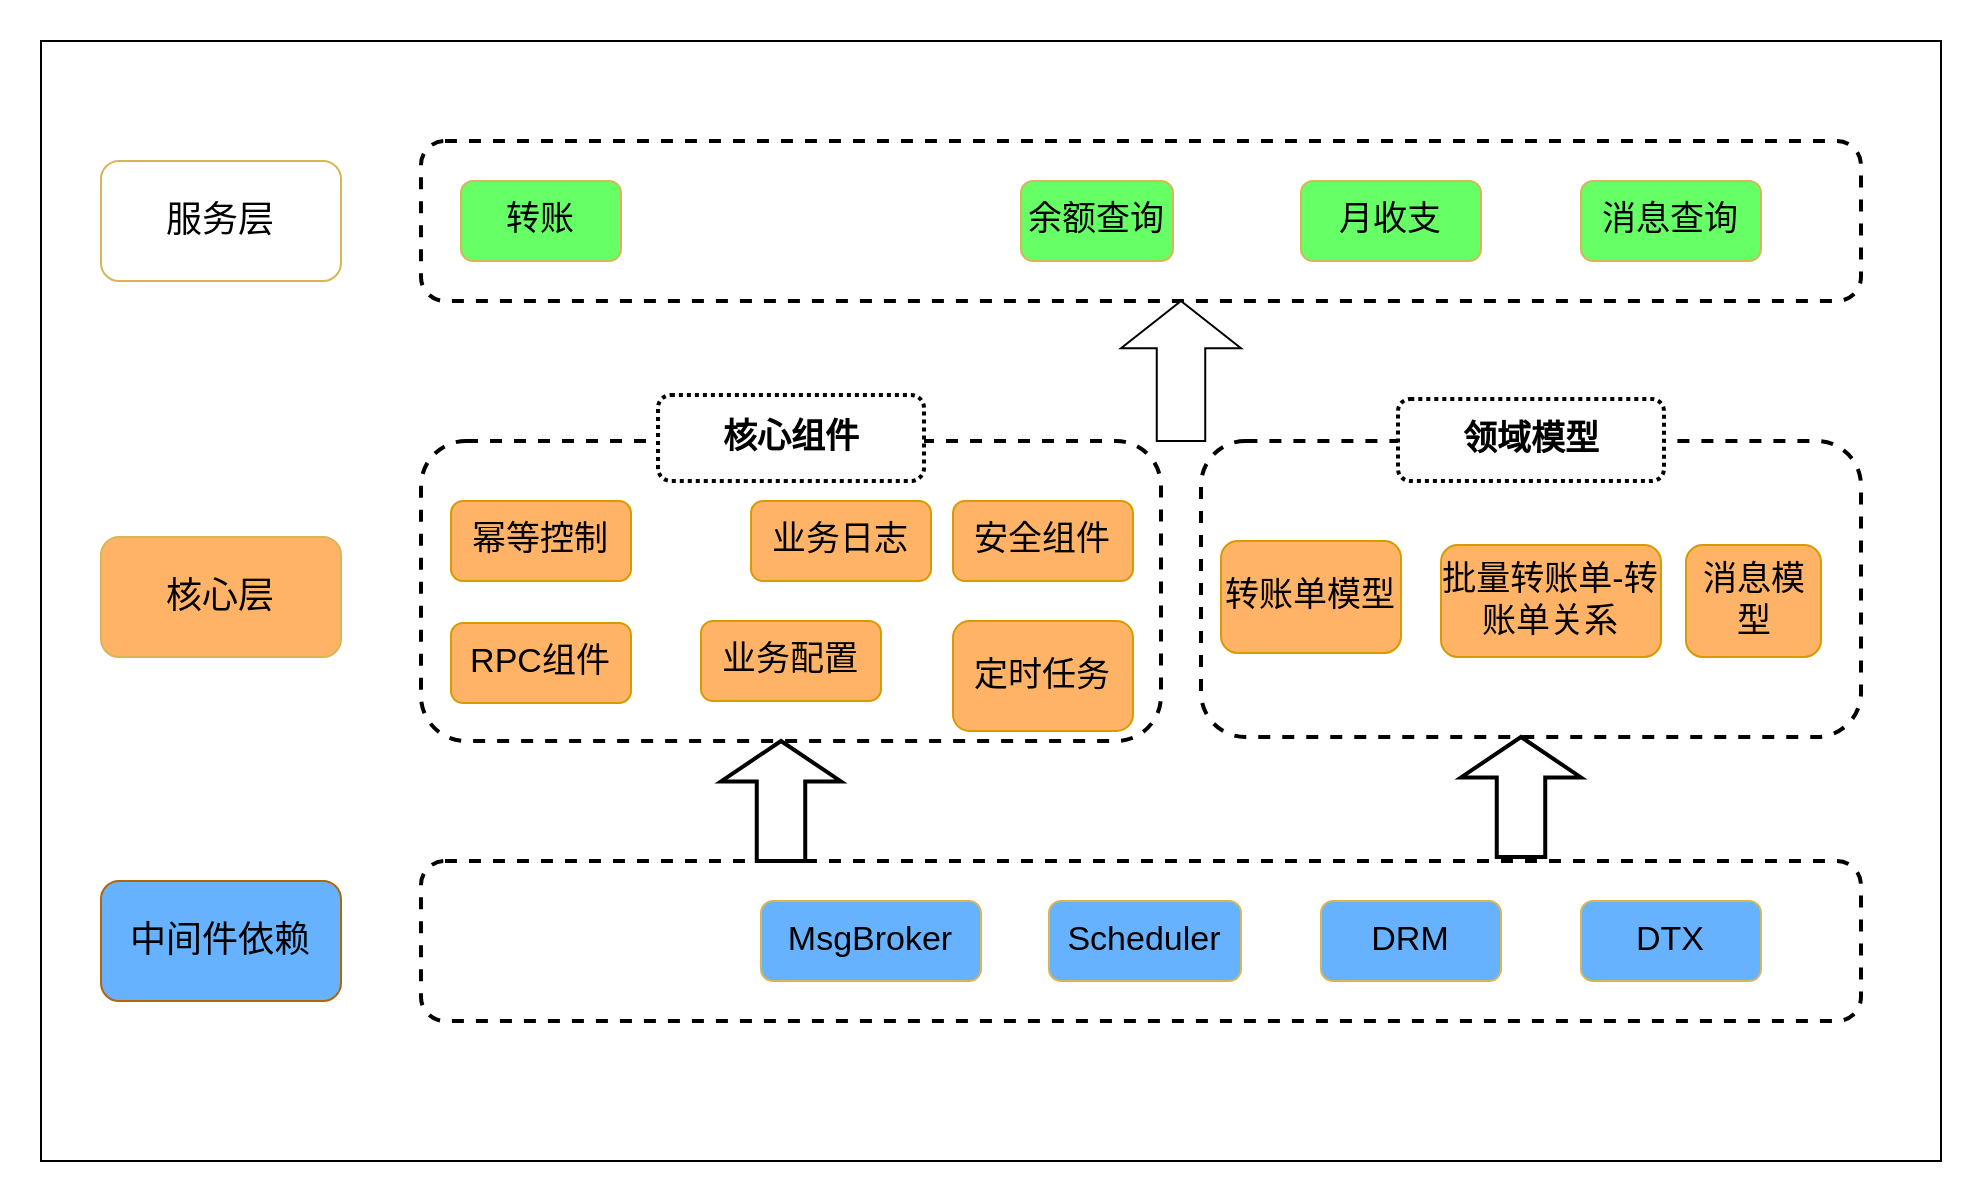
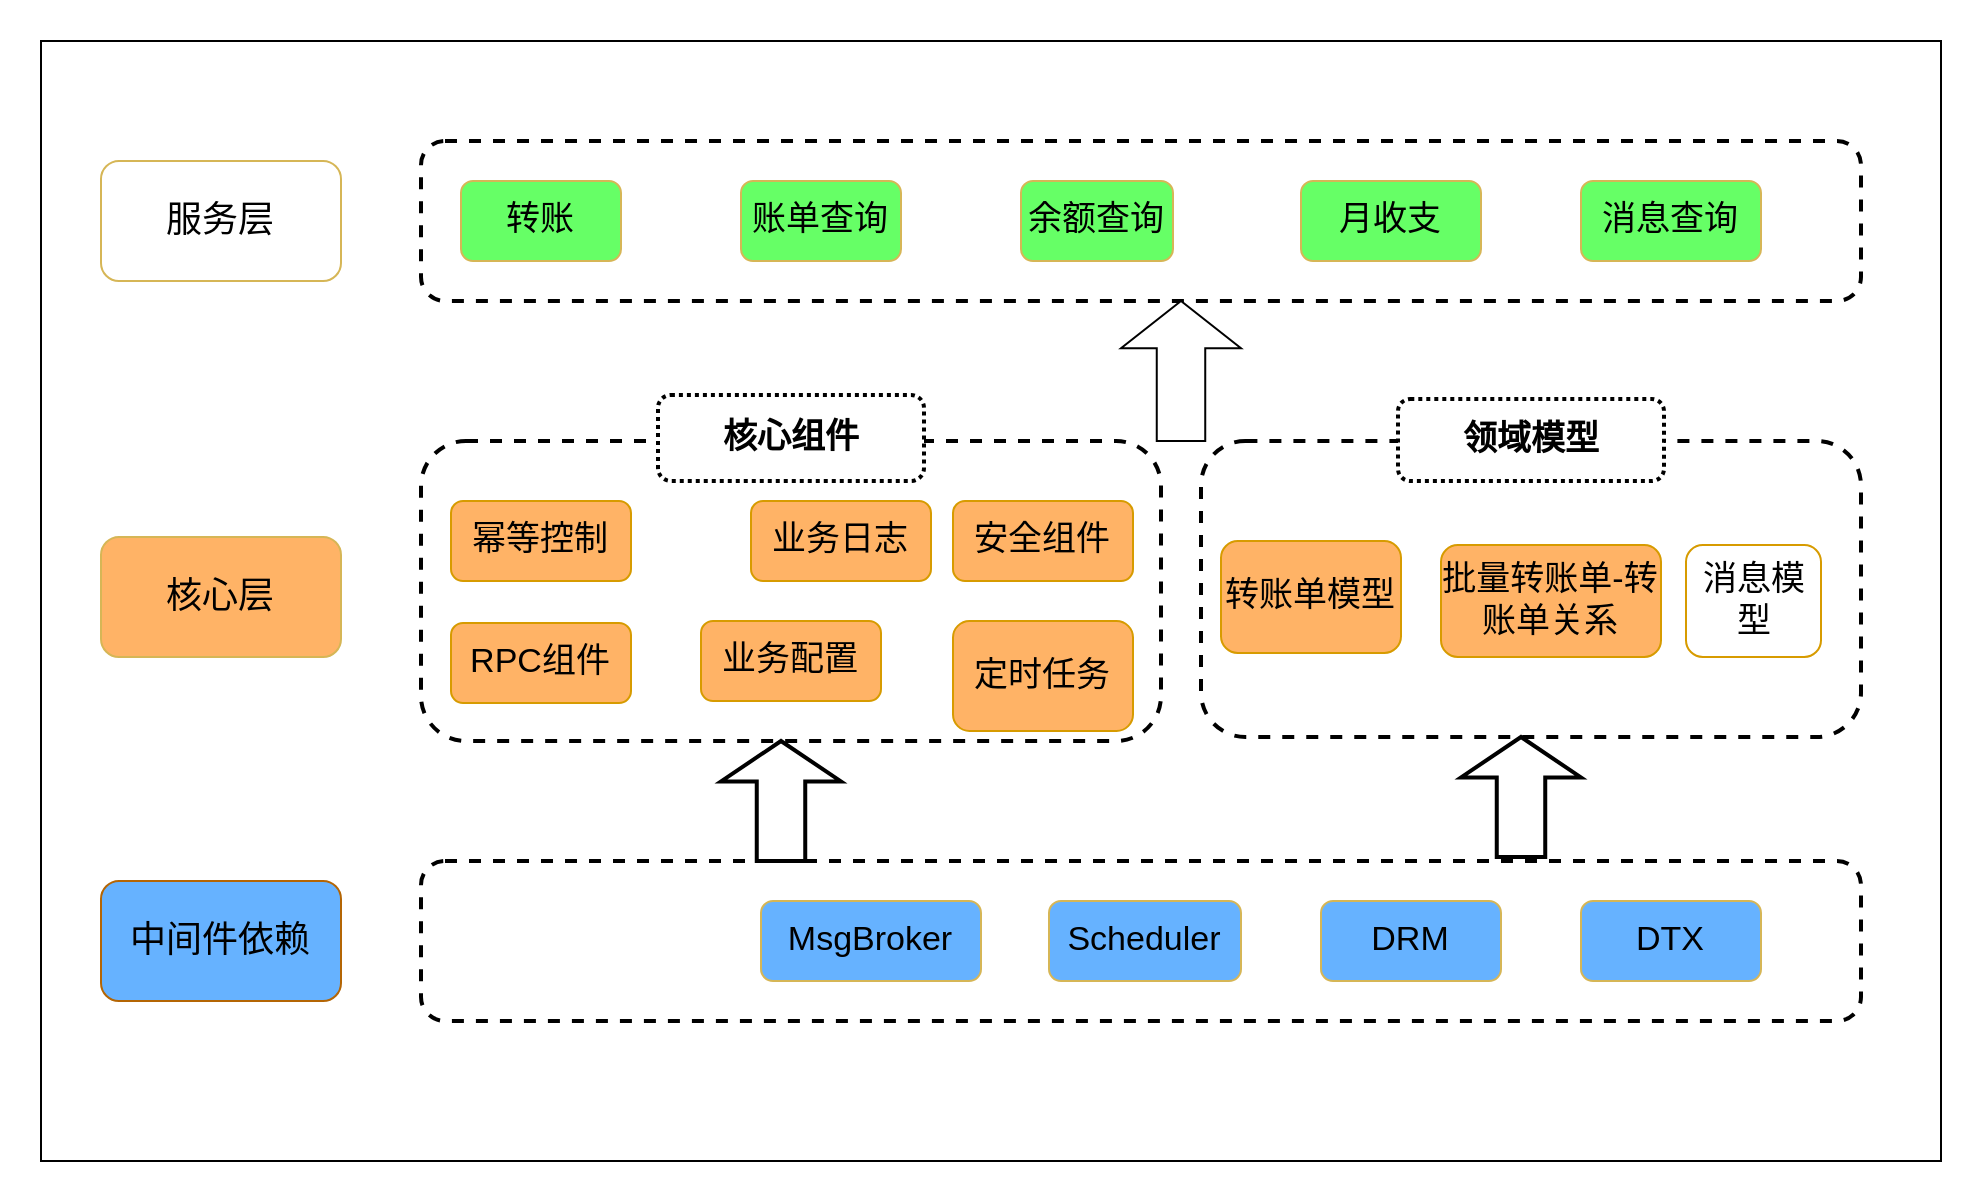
node "账单查询": added
node "消息模型": fillcolor #ffb366 -> #ffffff
